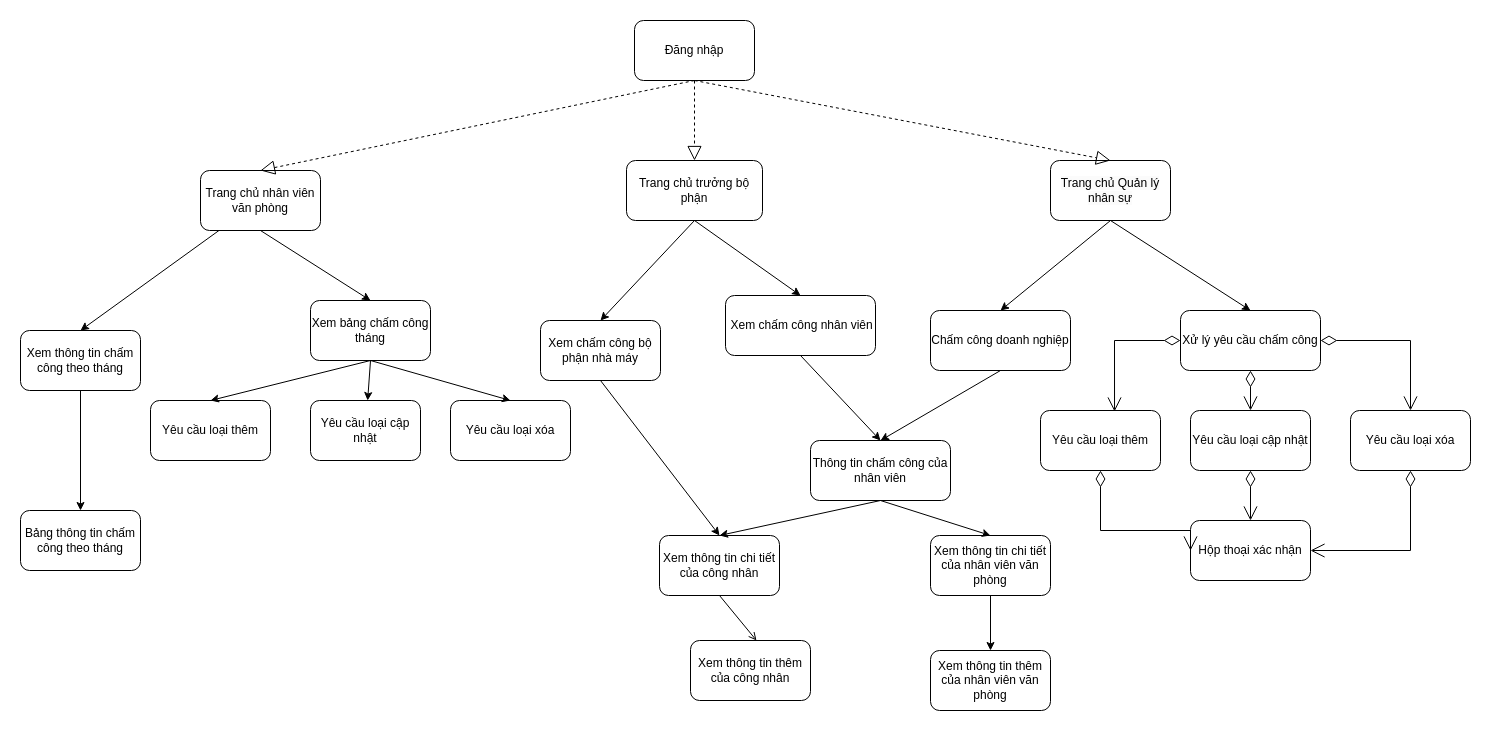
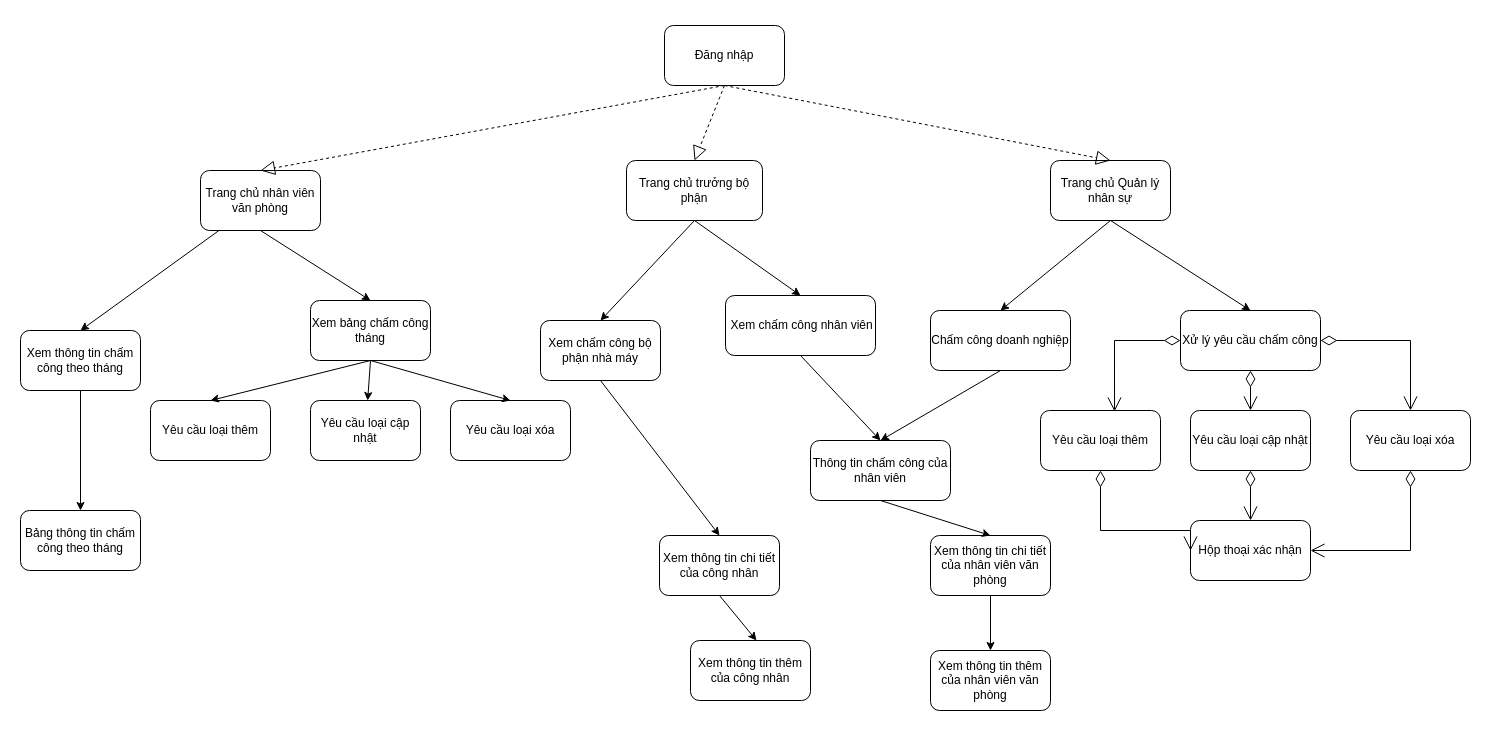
node "Đăng nhập": moved (695, 51) -> (725, 56)
edge "Thông tin chấm công của nhân viên" -> "Xem thông tin chi tiết của công nhân": removed
edge "Xem thông tin chi tiết của công nhân" -> "Xem thông tin thêm của công nhân": arrowhead open -> classic
